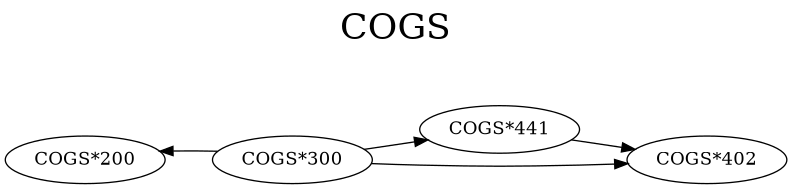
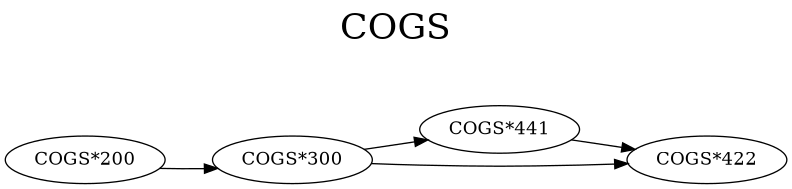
edge "COGS*300" -> "COGS*200": reversed
node "COGS*402": label "COGS*402" -> "COGS*422"
